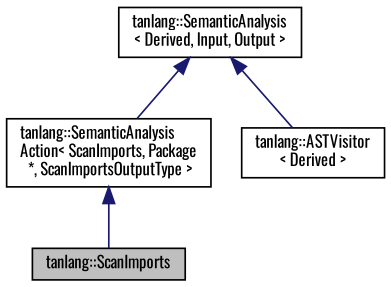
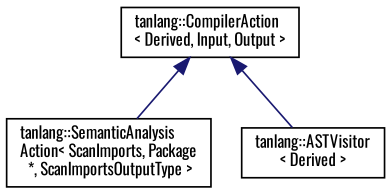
node "tanlang::SemanticAnalysis < Derived, Input, Output >": label "tanlang::SemanticAnalysis < Derived, Input, Output >" -> "tanlang::CompilerAction < Derived, Input, Output >"
node "tanlang::ScanImports": removed
